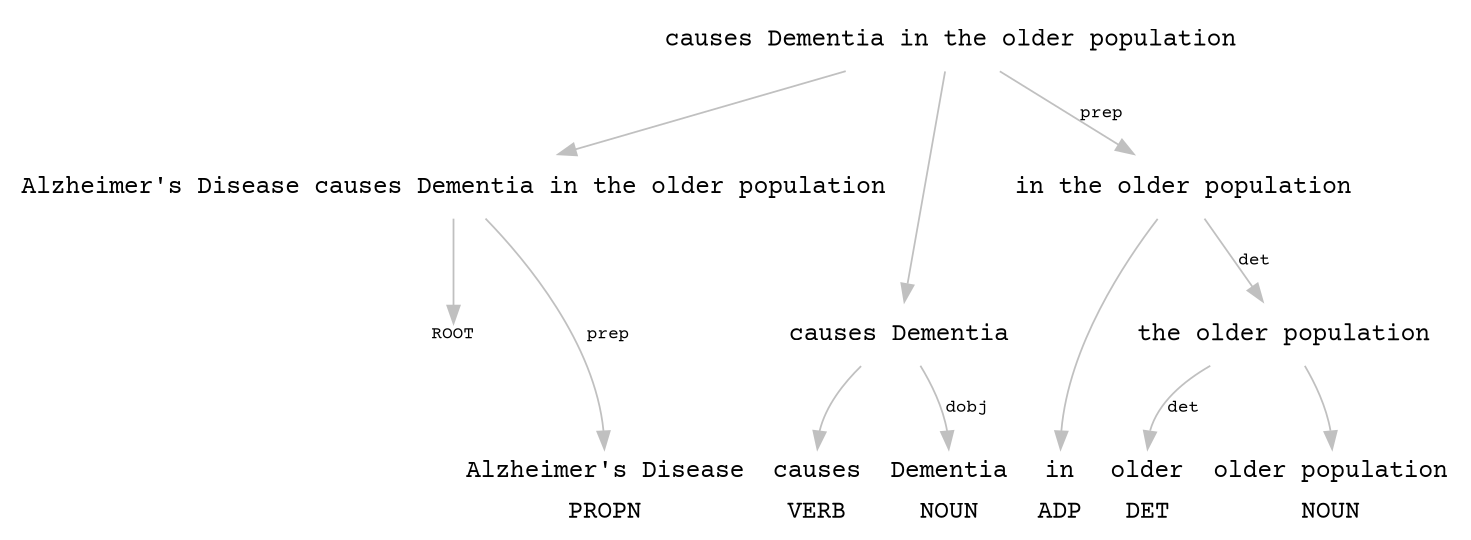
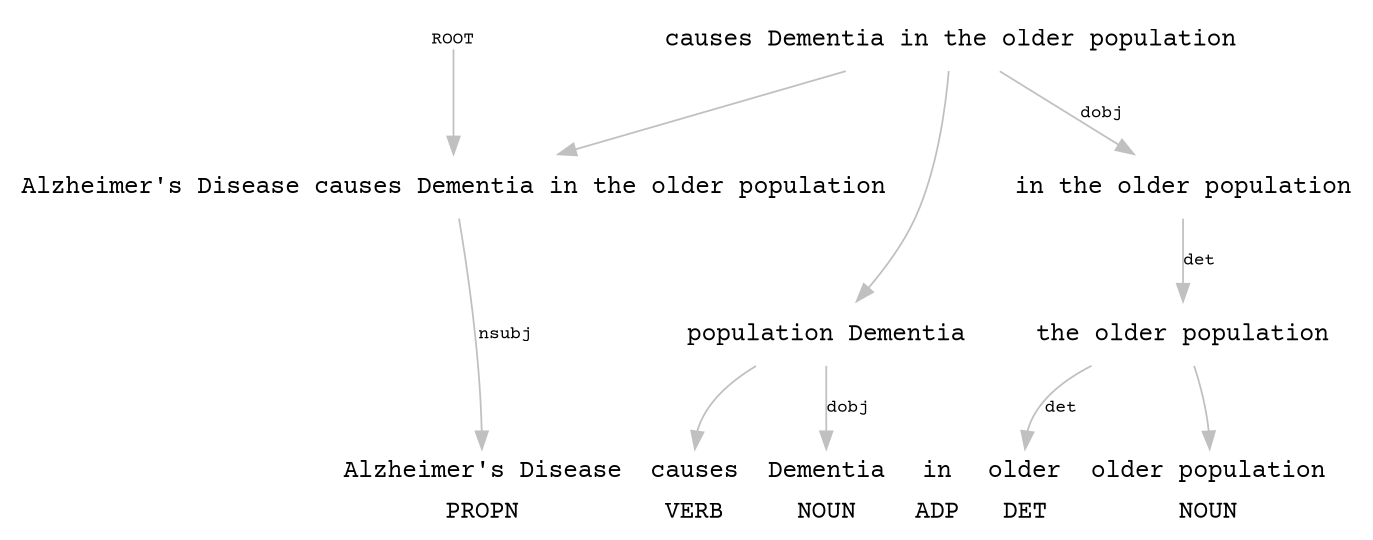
edge "causes Dementia in the older population" -> "in the older population": label "prep" -> "dobj"
edge "Alzheimer's Disease causes Dementia in the older population" -> "ROOT": reversed
edge "in the older population" -> "Alzheimer's Disease": removed
edge "Alzheimer's Disease causes Dementia in the older population" -> "Alzheimer's Disease": label "prep" -> "nsubj"
node "causes Dementia": label "causes Dementia" -> "population Dementia"
